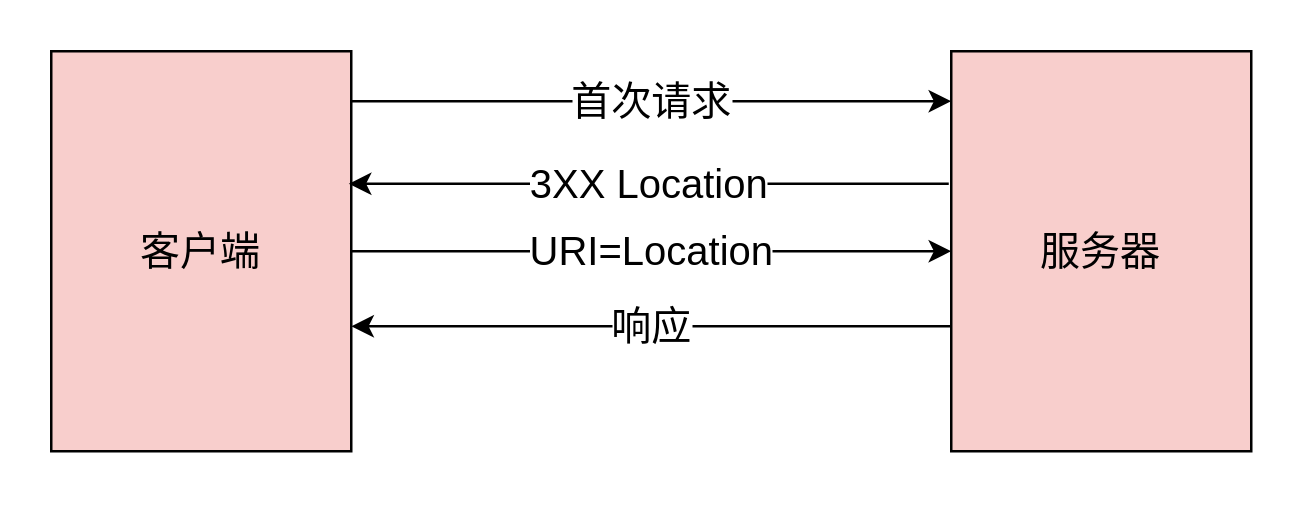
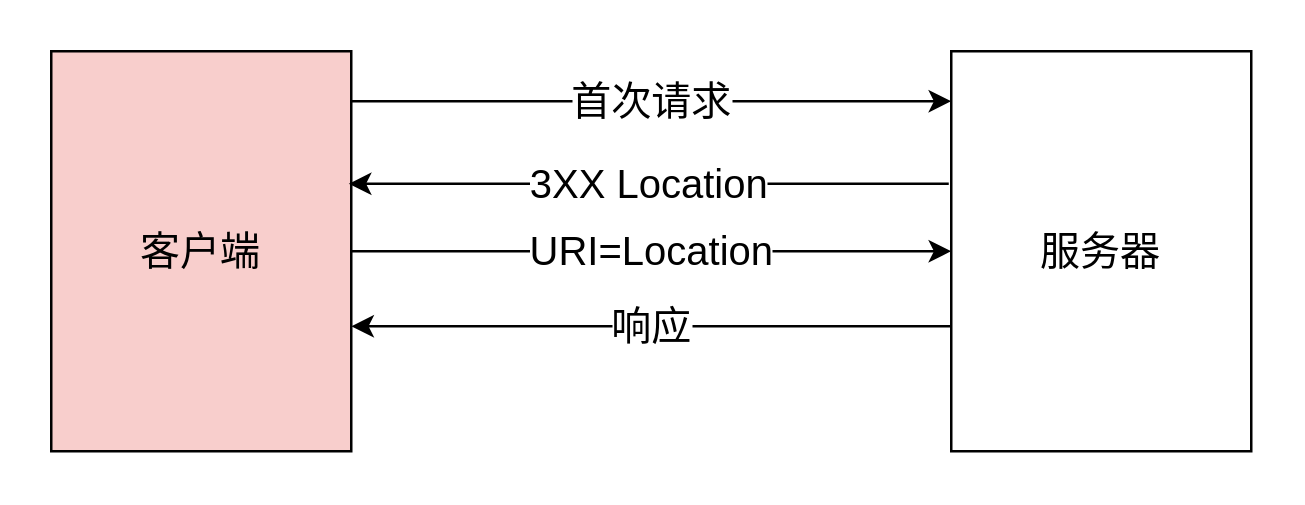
node "服务器": fillcolor #f8cecc -> #ffffff
